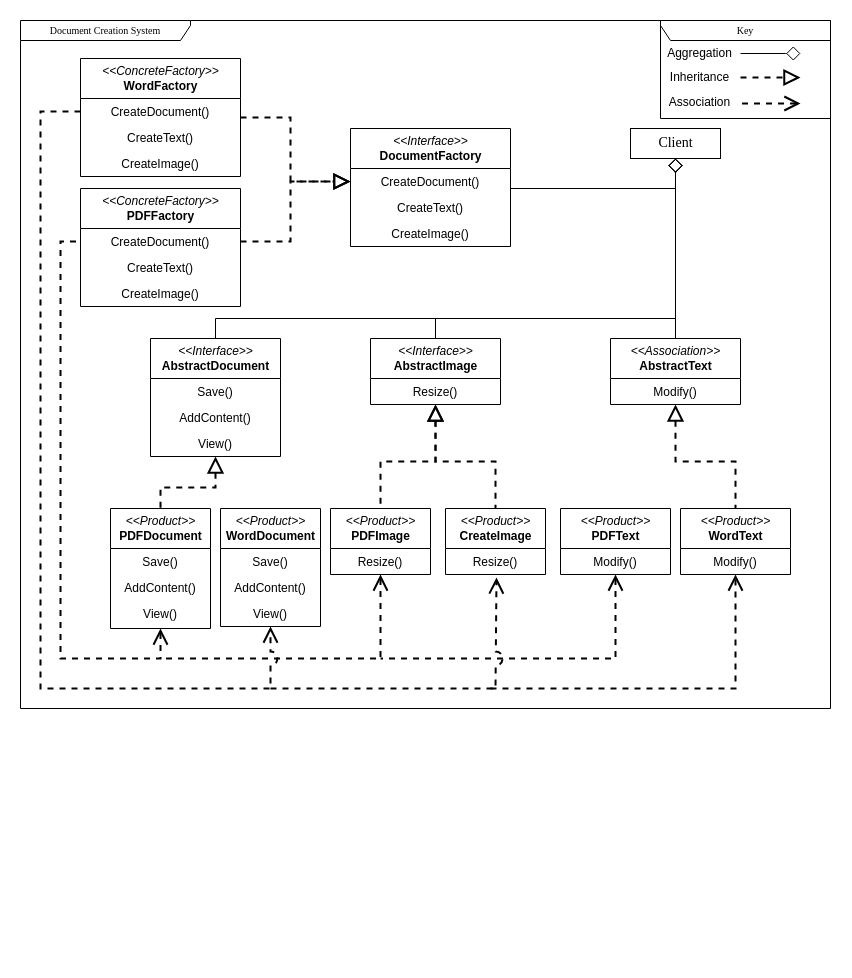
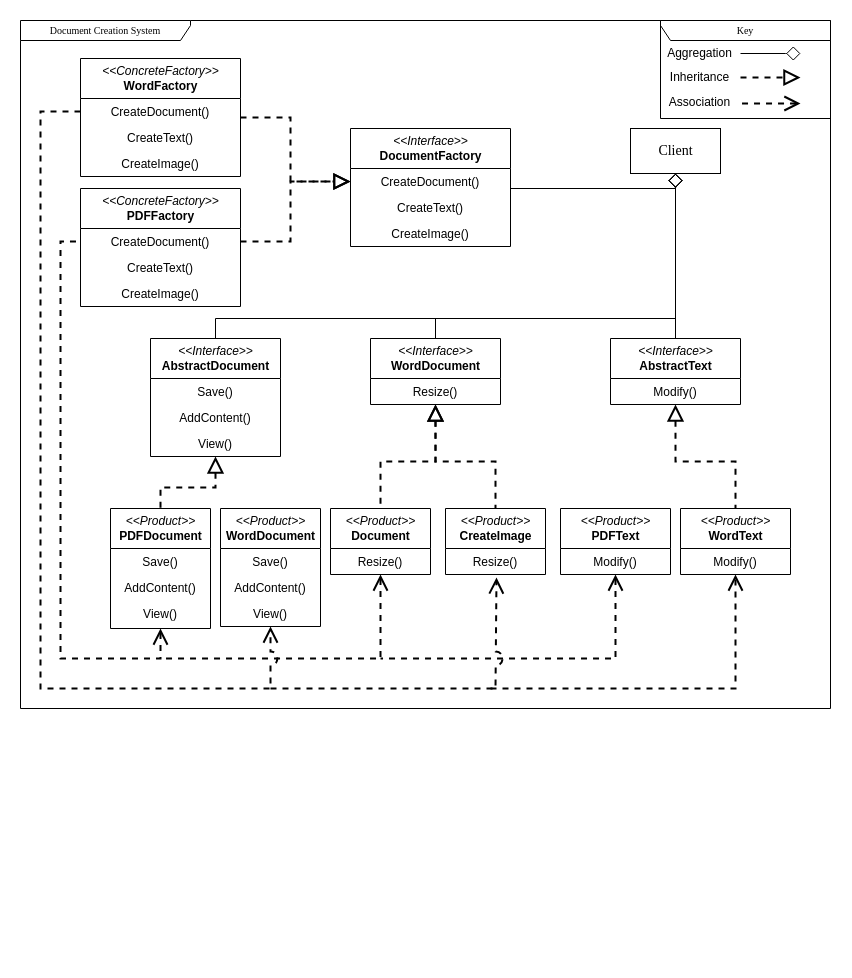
node "Client": size 90x30 -> 90x45
node "<<Interface>>AbstractImage": label "<<Interface>>AbstractImage" -> "<<Interface>>WordDocument"
node "<<Association>>AbstractText": label "<<Association>>AbstractText" -> "<<Interface>>AbstractText"
node "<<Product>>PDFImage": label "<<Product>>PDFImage" -> "<<Product>>Document"
